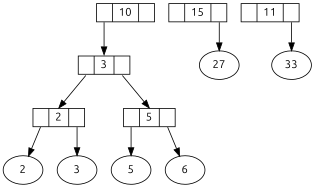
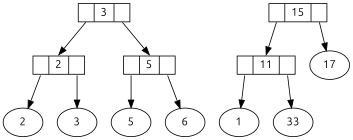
node "10": removed
edge "15" -> "11": added
node "27": label "27" -> "17"
node "1": added
